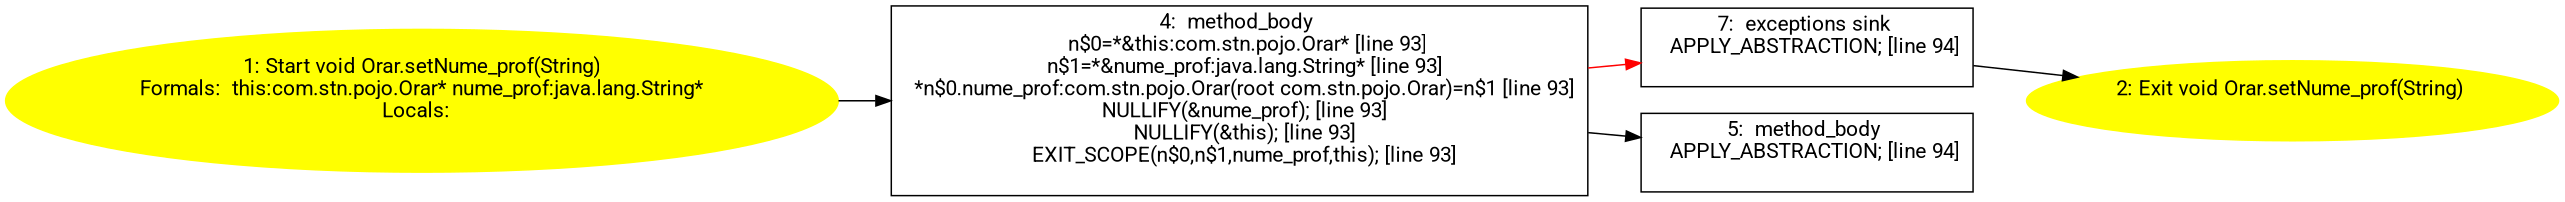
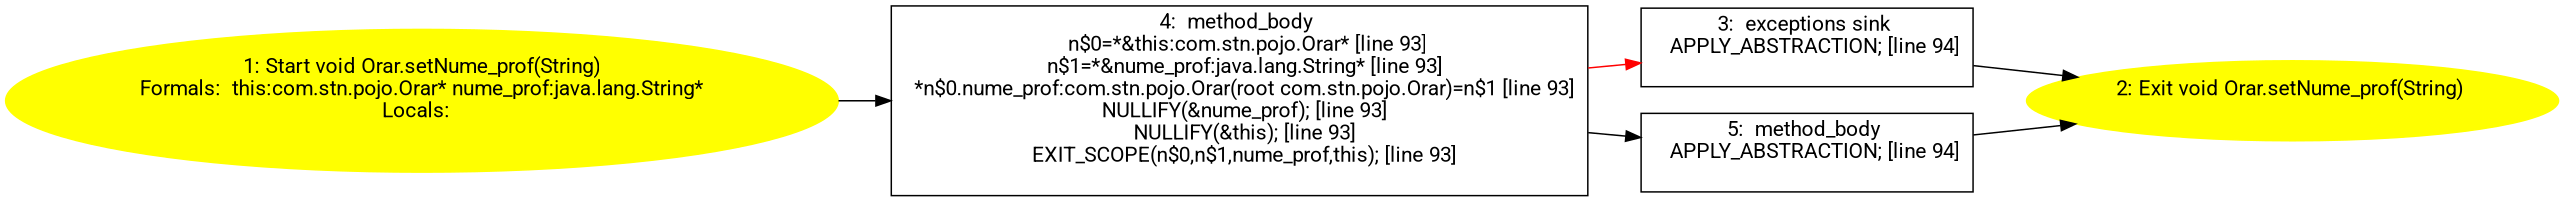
node "7:  exceptions sink APPLY_ABSTRACTION; [line 94]": label "7:  exceptions sink APPLY_ABSTRACTION; [line 94]" -> "3:  exceptions sink APPLY_ABSTRACTION; [line 94]"
edge "5:  method_body APPLY_ABSTRACTION; [line 94]" -> "2: Exit void Orar.setNume_prof(String)": added
